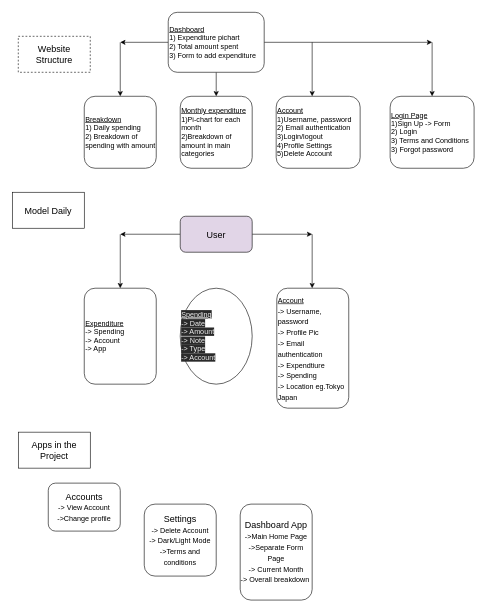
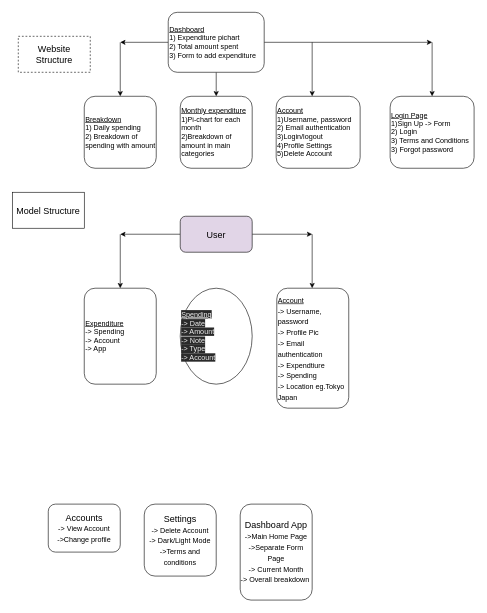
node "Model Daily": label "Model Daily" -> "Model Structure"
node "Apps in the Project": removed
node "Accounts -> View Account ->Change profile": moved (84, 507) -> (84, 528)
